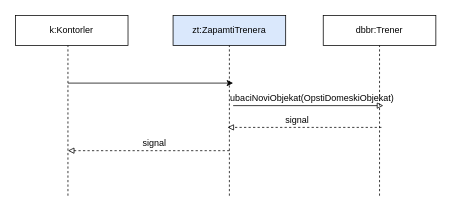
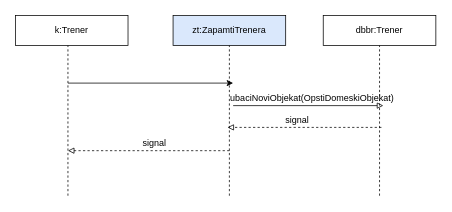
node "k:Kontorler": label "k:Kontorler" -> "k:Trener"
